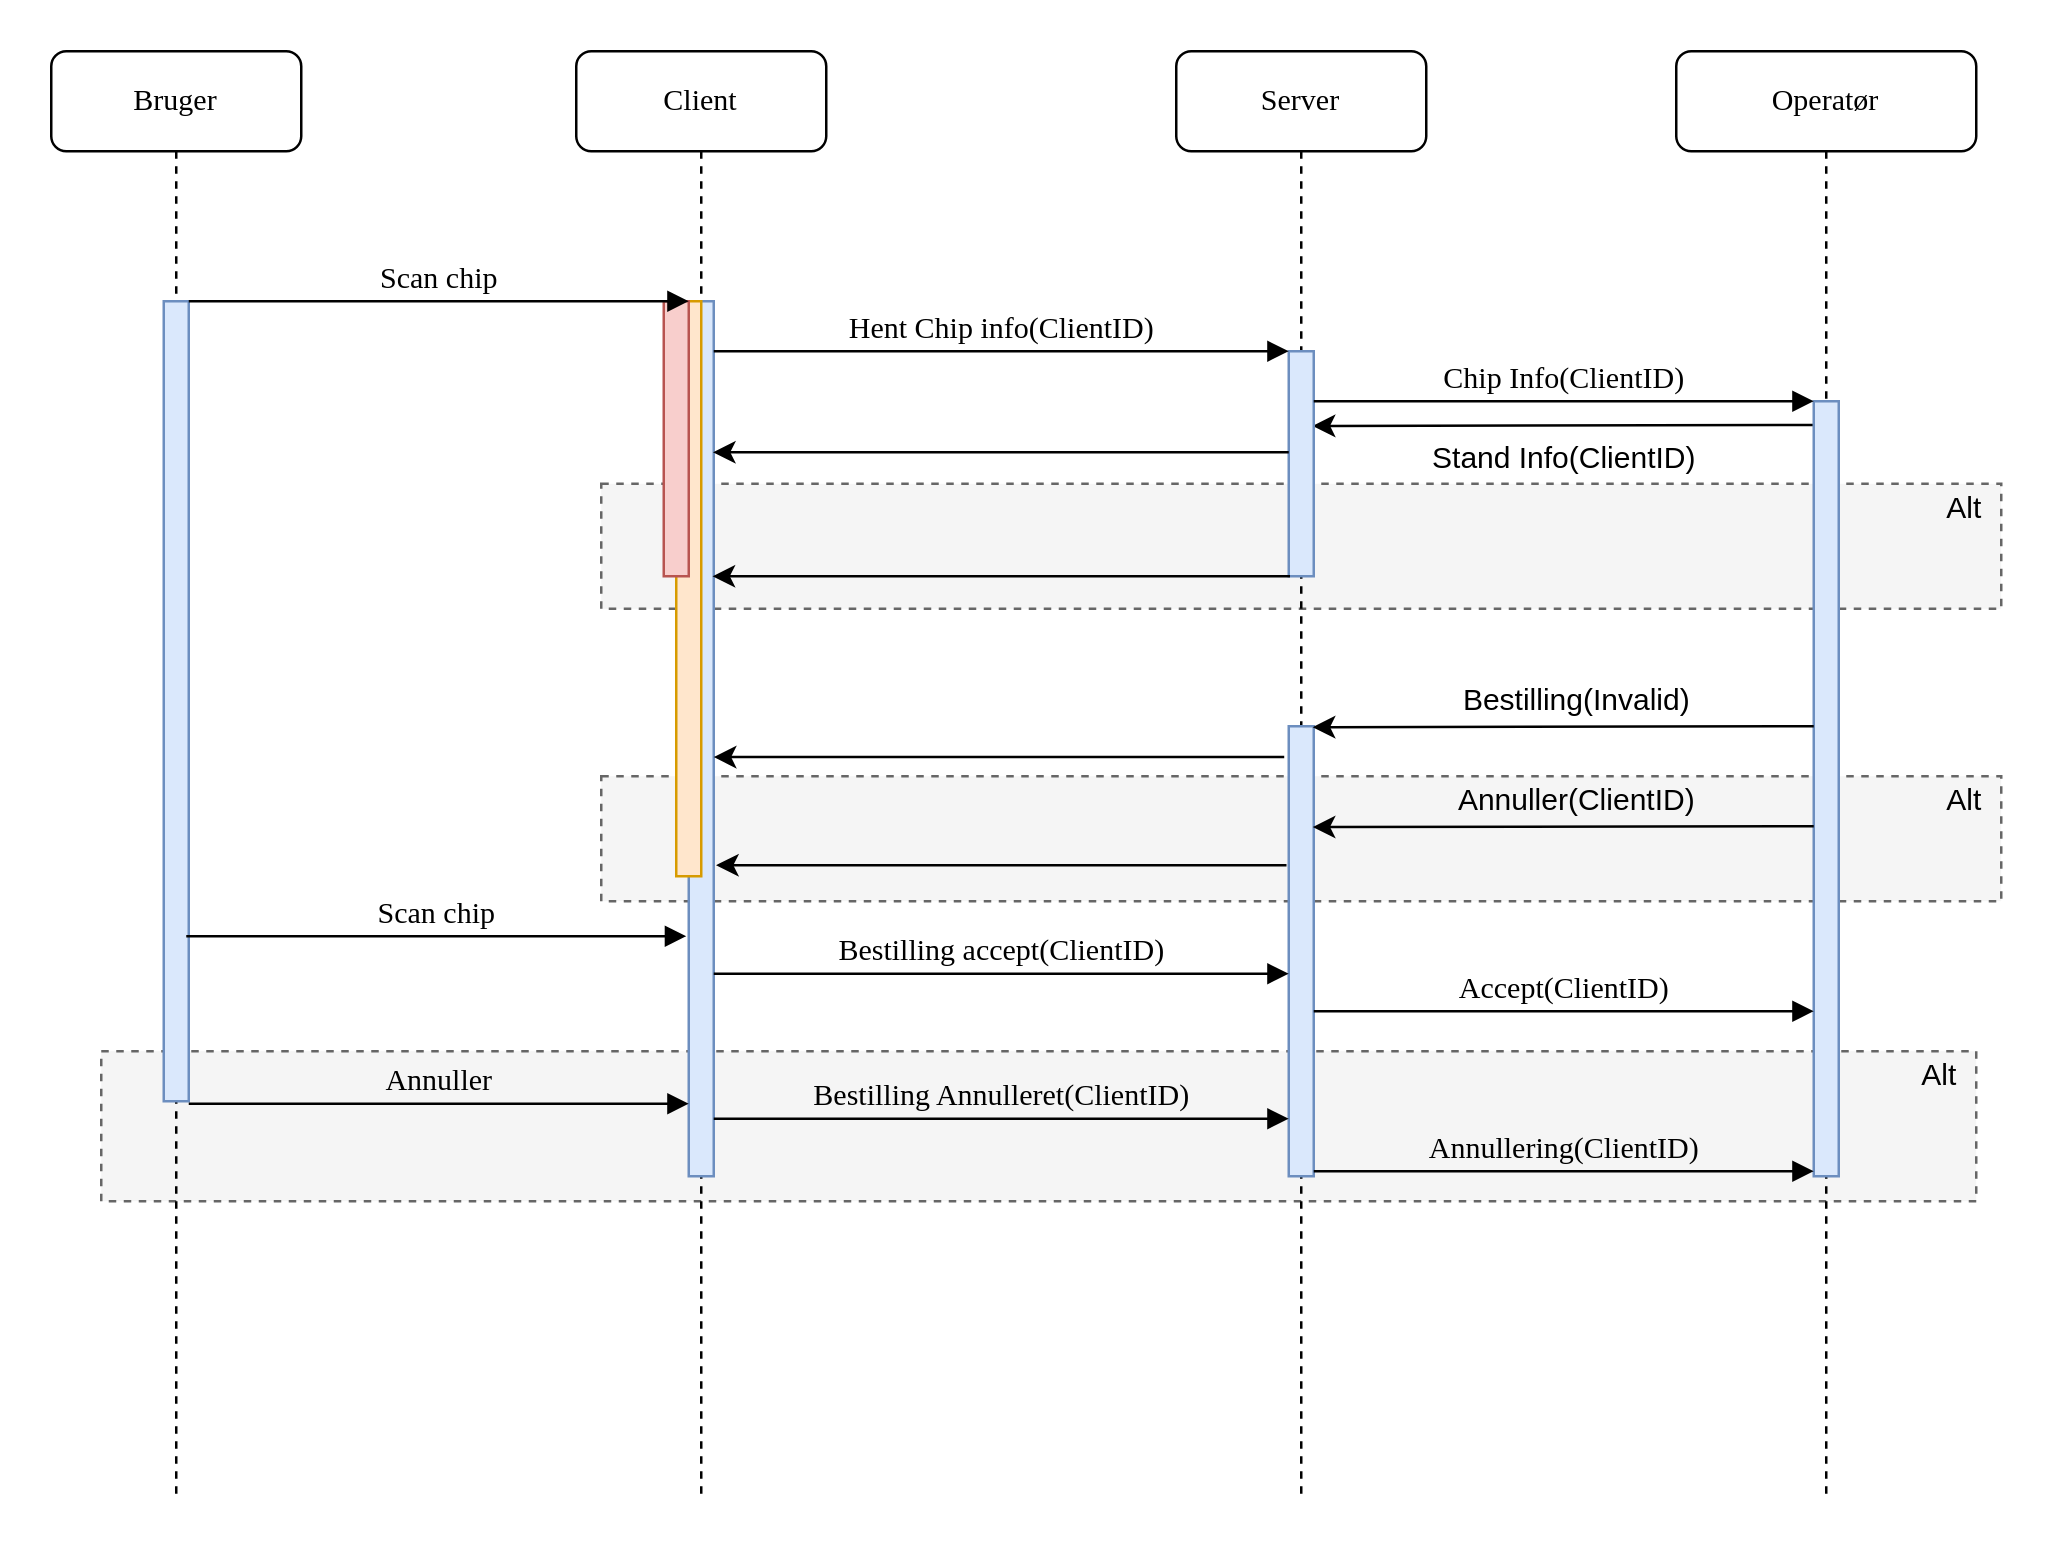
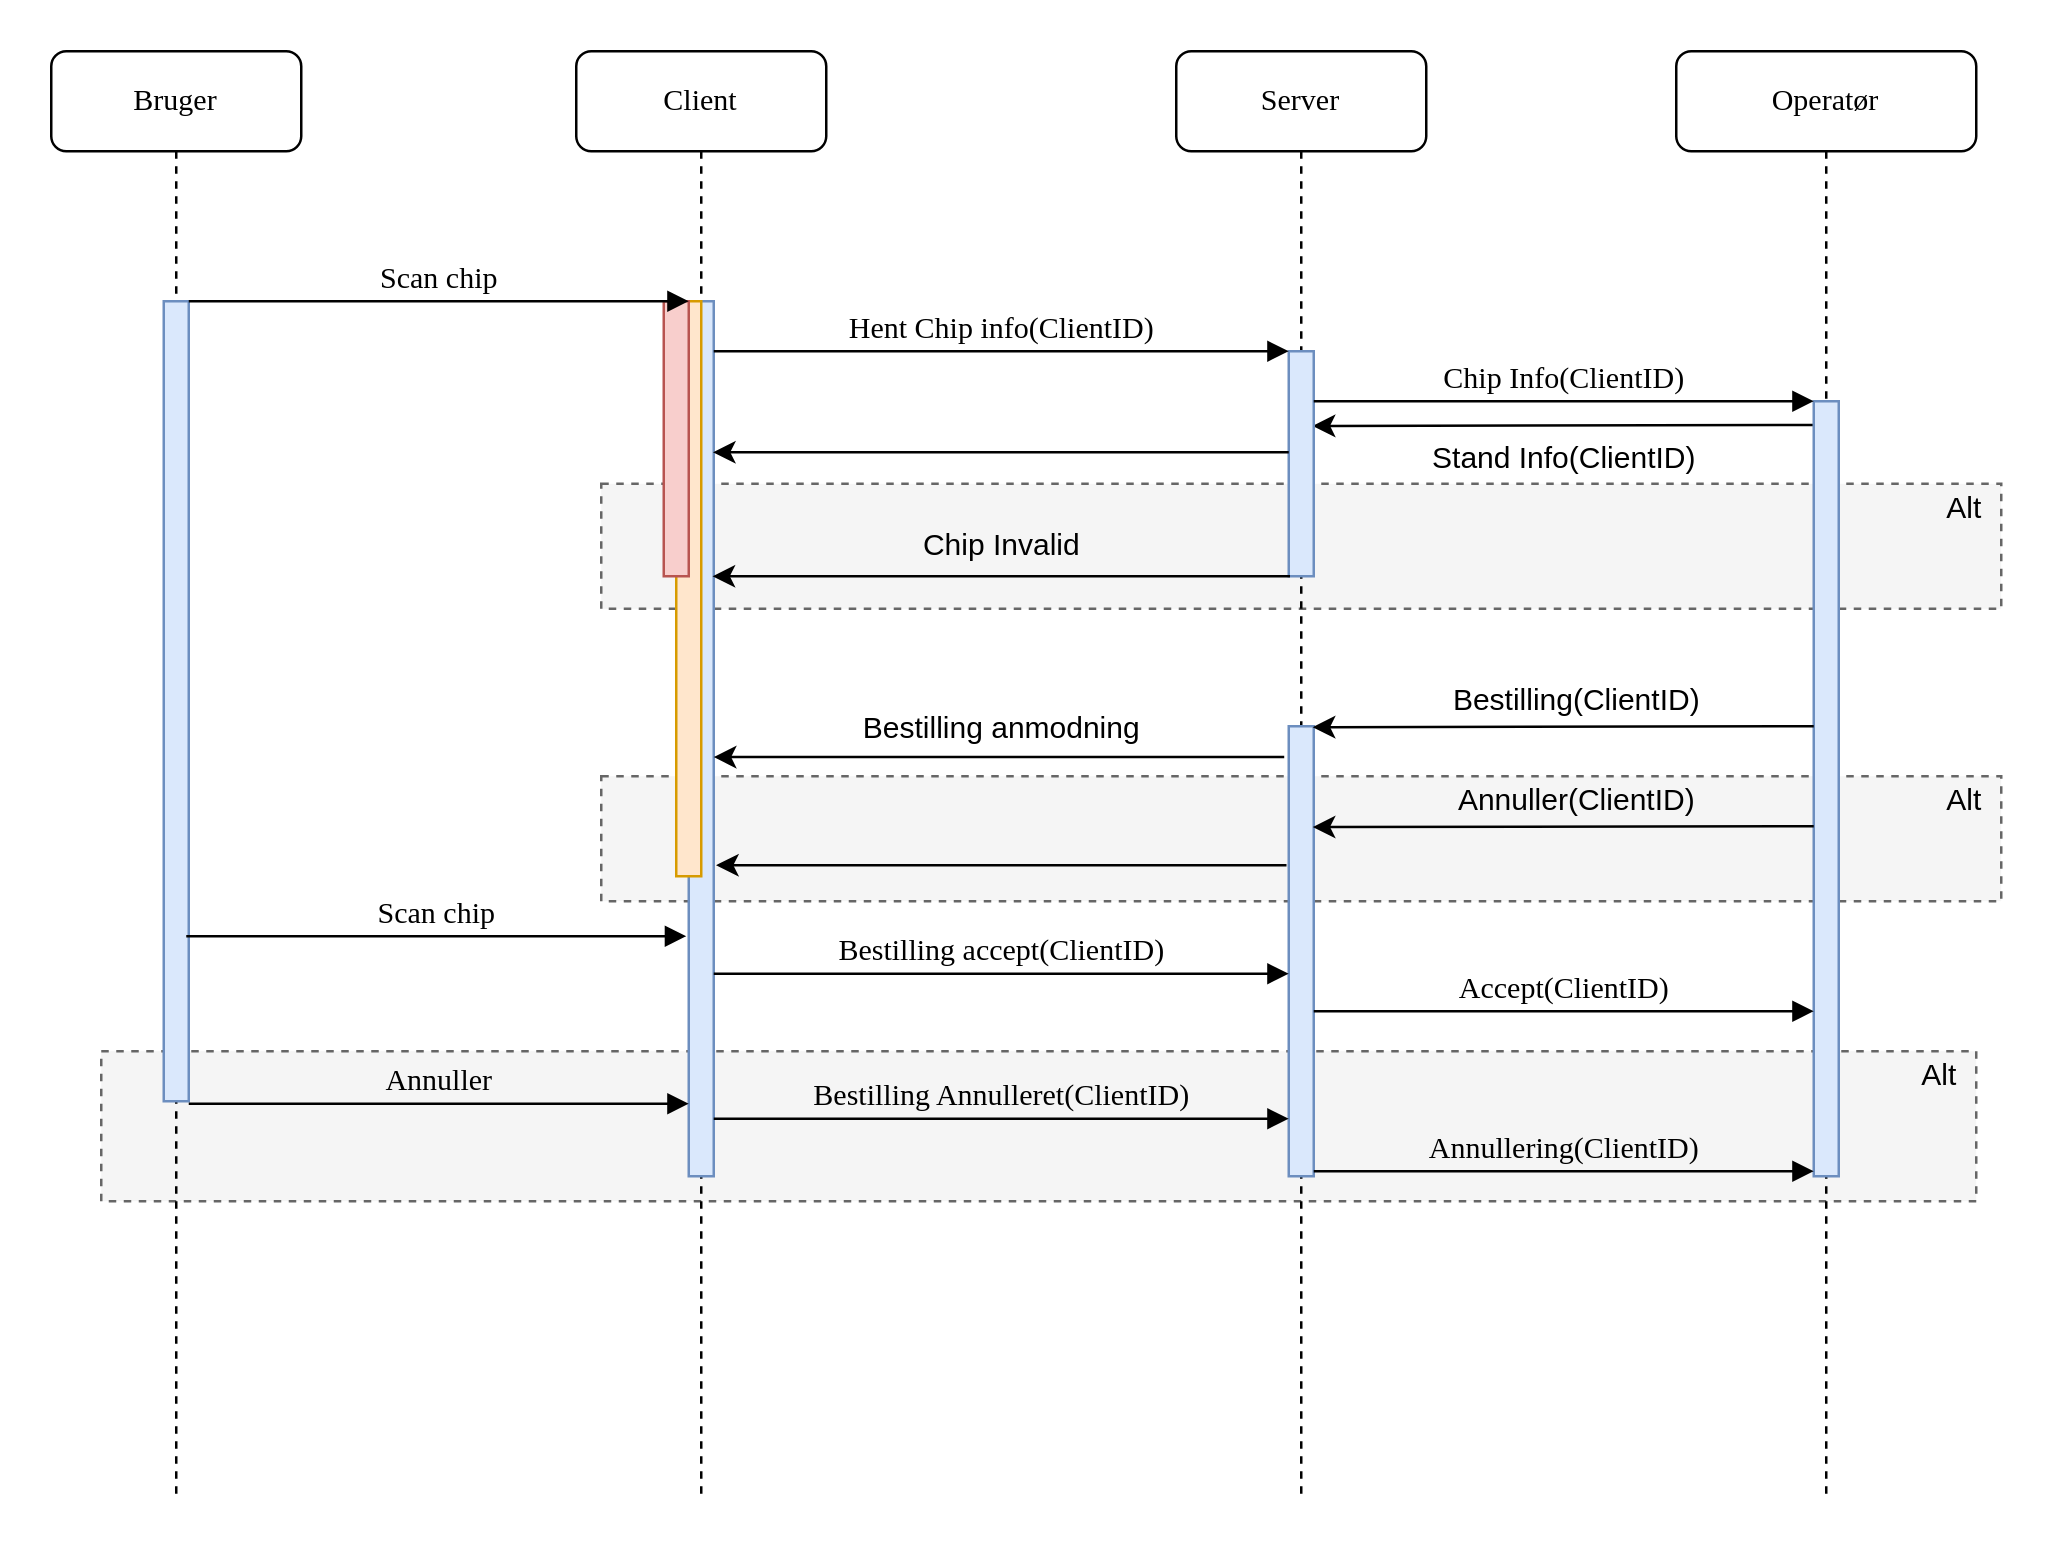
node "Chip Invalid": added
node "Bestilling(Invalid)": label "Bestilling(Invalid)" -> "Bestilling(ClientID)"
node "Bestilling anmodning": added
